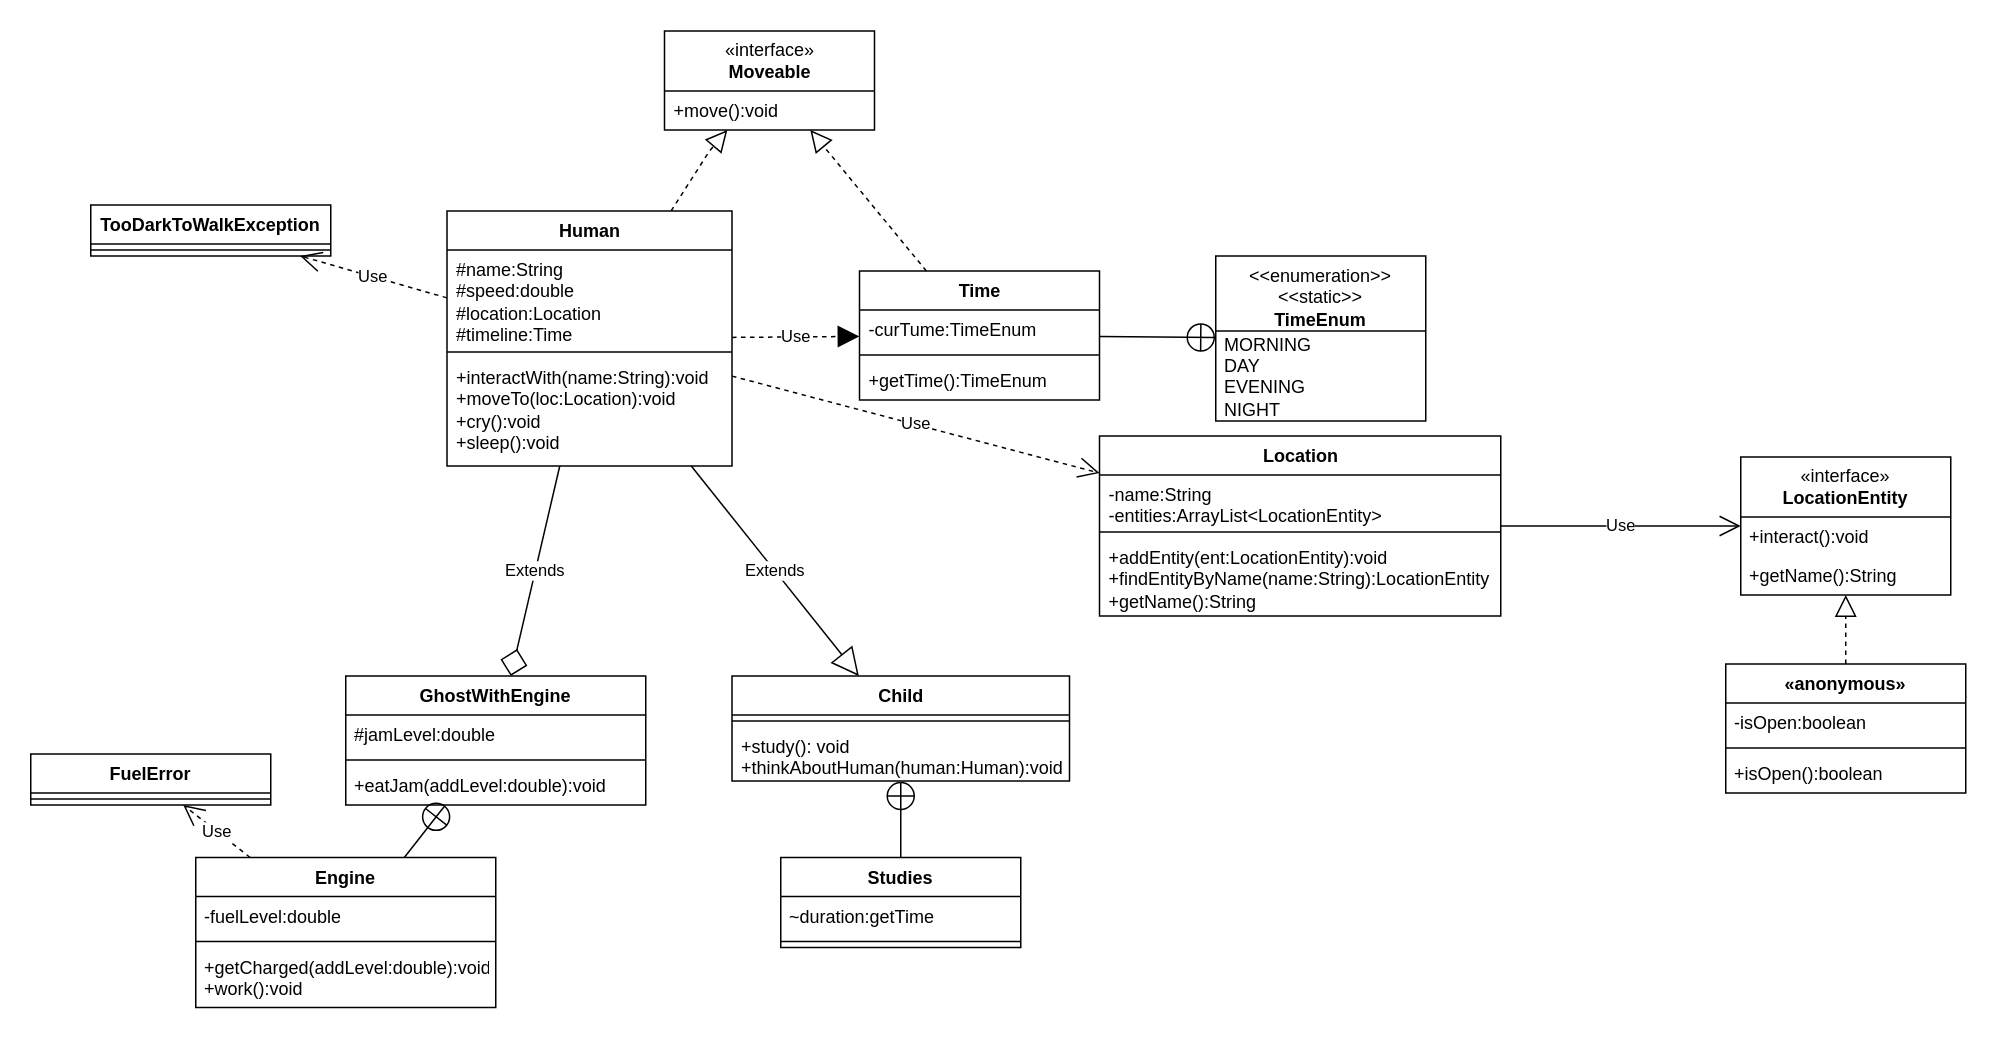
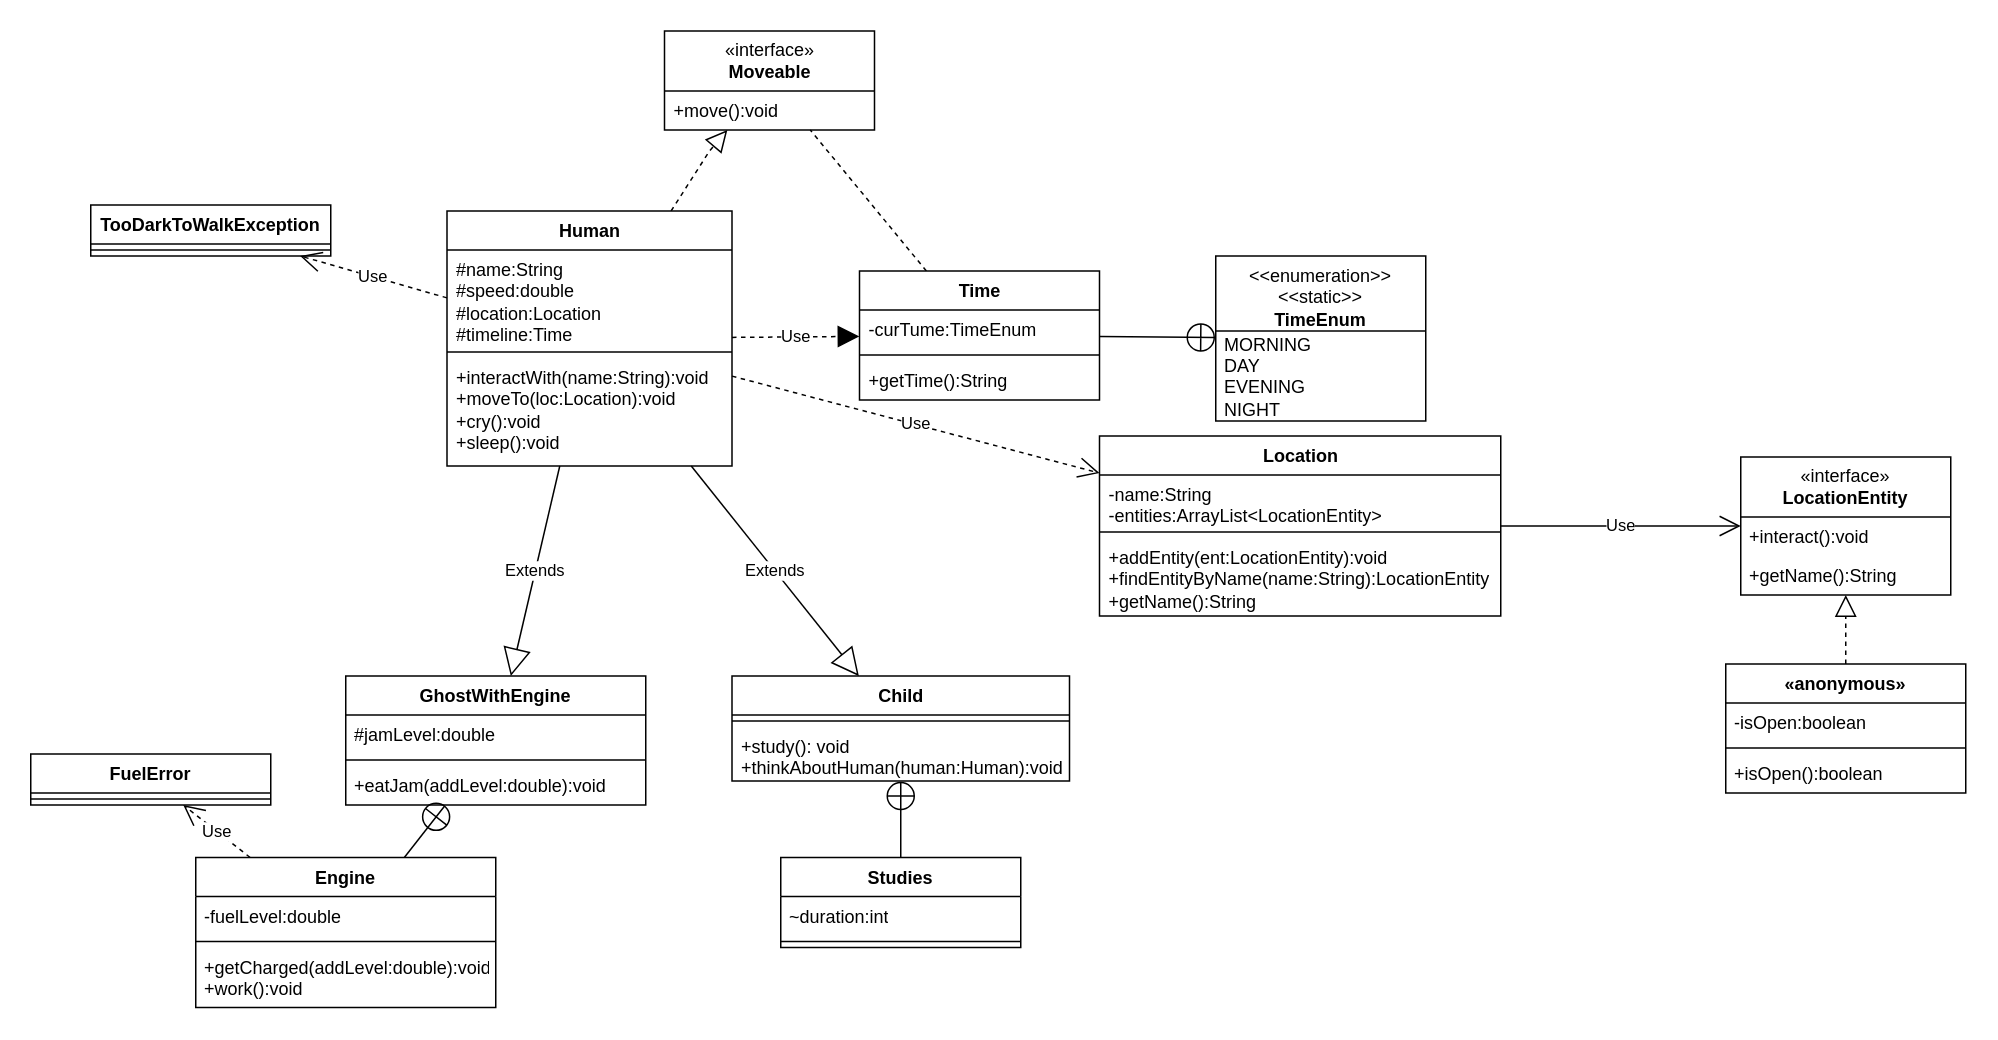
edge "Time" -> "«interface» Moveable": arrowhead block -> none
node "+getTime():TimeEnum": label "+getTime():TimeEnum" -> "+getTime():String"
edge "Human" -> "GhostWithEngine": arrowhead diamond -> block
node "~duration:getTime": label "~duration:getTime" -> "~duration:int"
